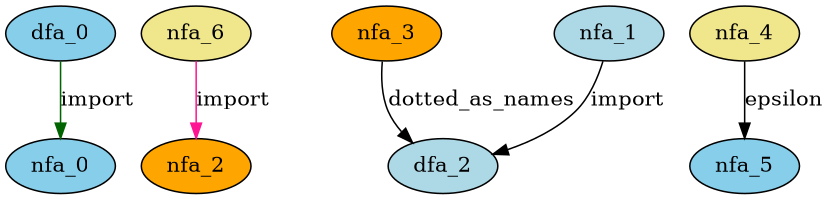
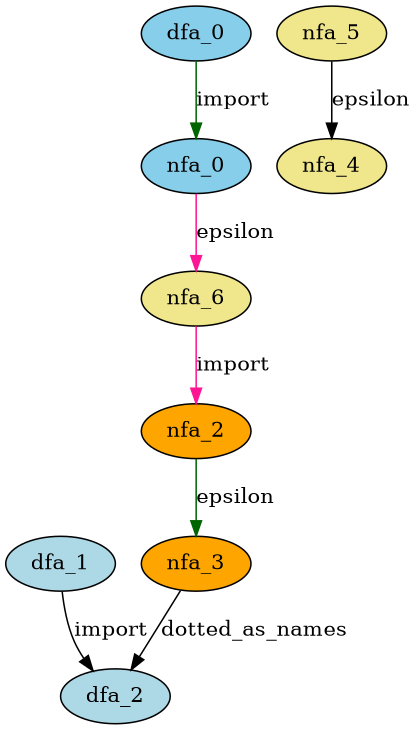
node "nfa_1": label "nfa_1" -> "dfa_1"
edge "nfa_4" -> "nfa_5": reversed
node "nfa_5": fillcolor skyblue -> khaki
edge "nfa_0" -> "nfa_6": added, label "epsilon"
edge "nfa_2" -> "nfa_3": added, label "epsilon"
